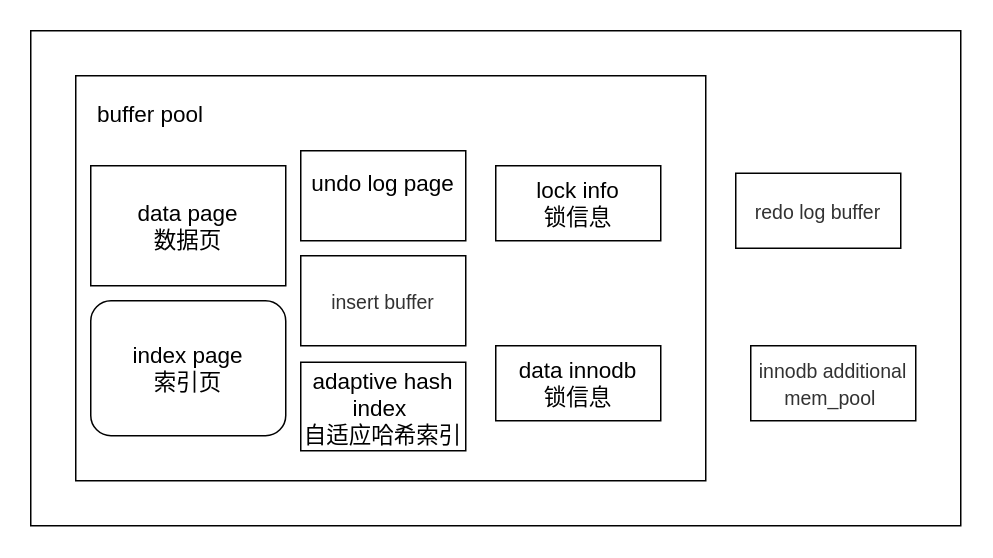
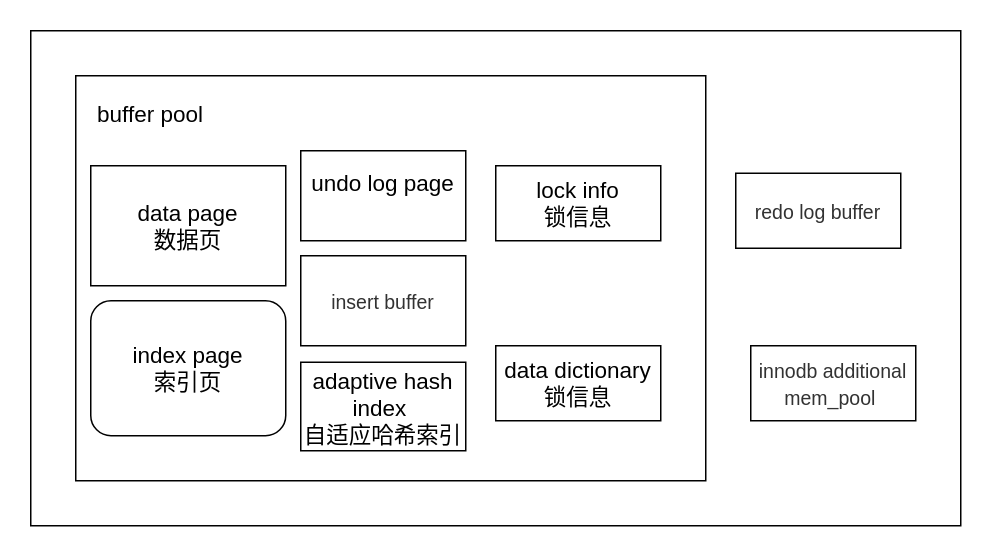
node "data innodb 锁信息": label "data innodb 锁信息" -> "data dictionary 锁信息"
